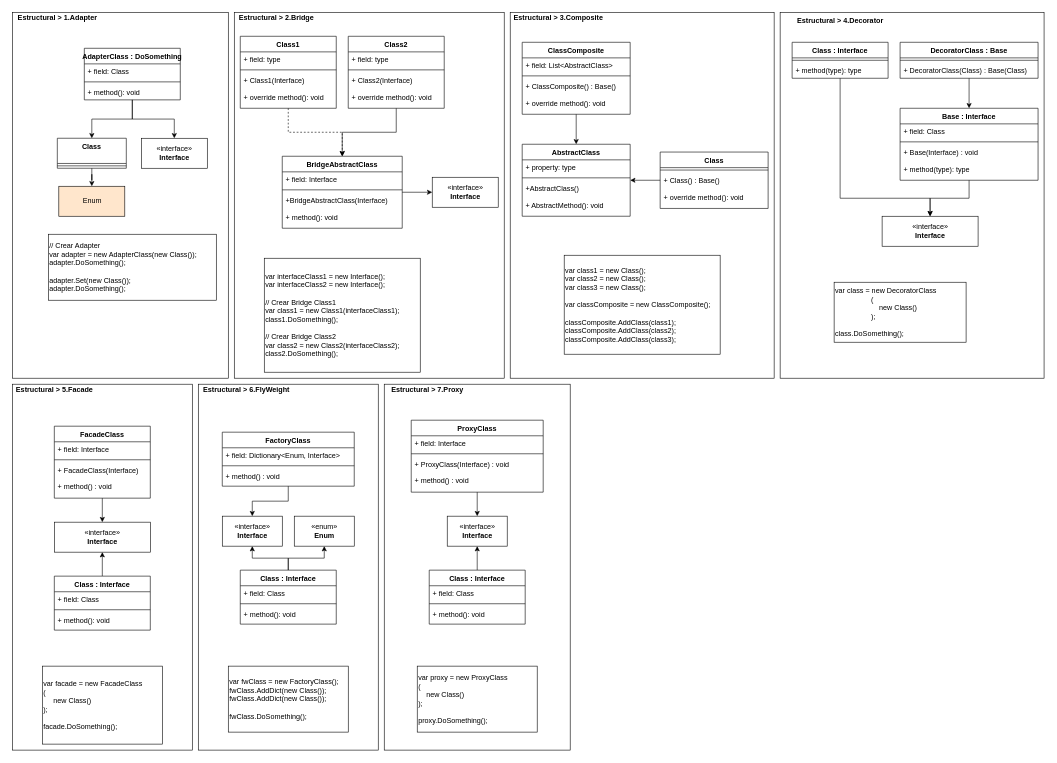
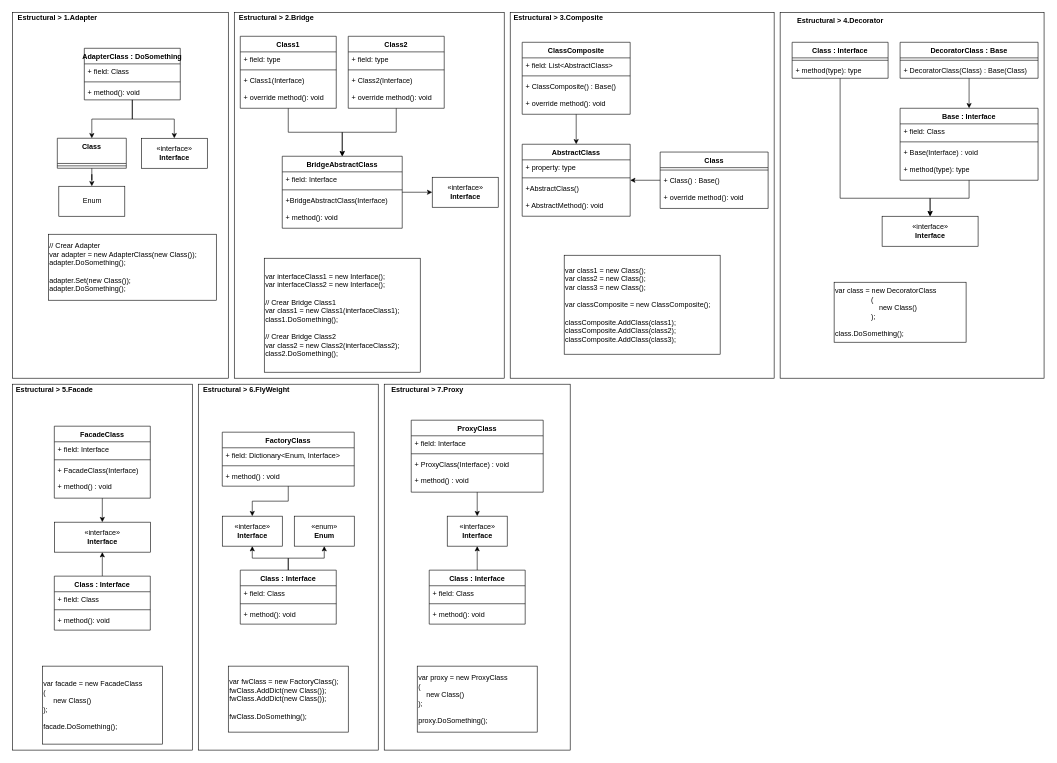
edge "Class1" -> "BridgeAbstractClass": style dashed -> solid
node "Enum": fillcolor #ffe6cc -> #ffffff
